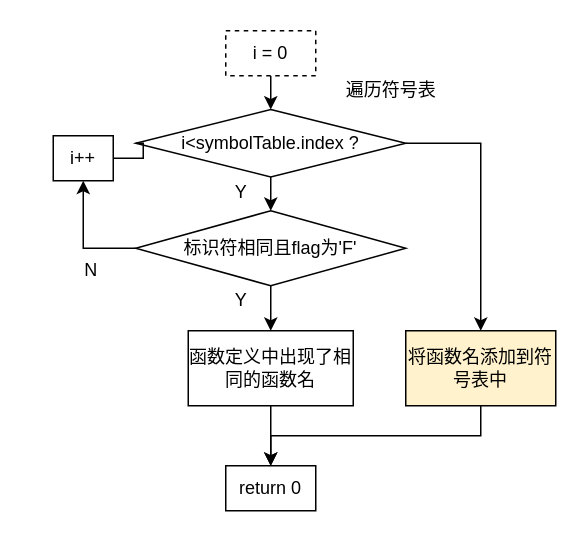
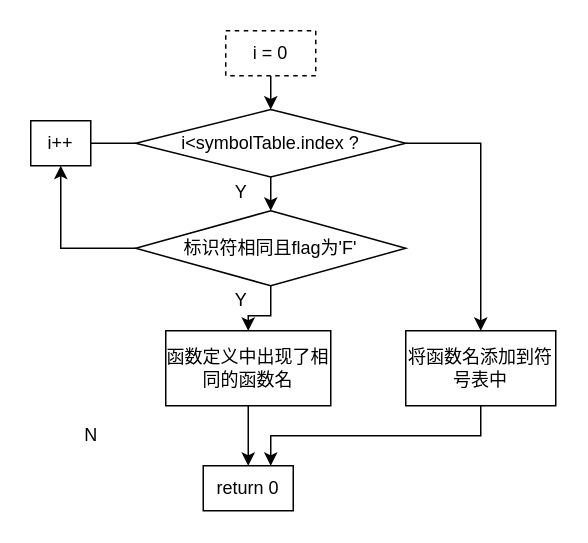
node "遍历符号表": removed
node "i++": moved (83, 158) -> (61, 143)
node "N": moved (91, 271) -> (91, 436)
node "函数定义中出现了相同的函数名": moved (271, 368) -> (248, 368)
node "将函数名添加到符号表中": fillcolor #fff2cc -> #ffffff
node "return 0": moved (271, 488) -> (248, 488)
